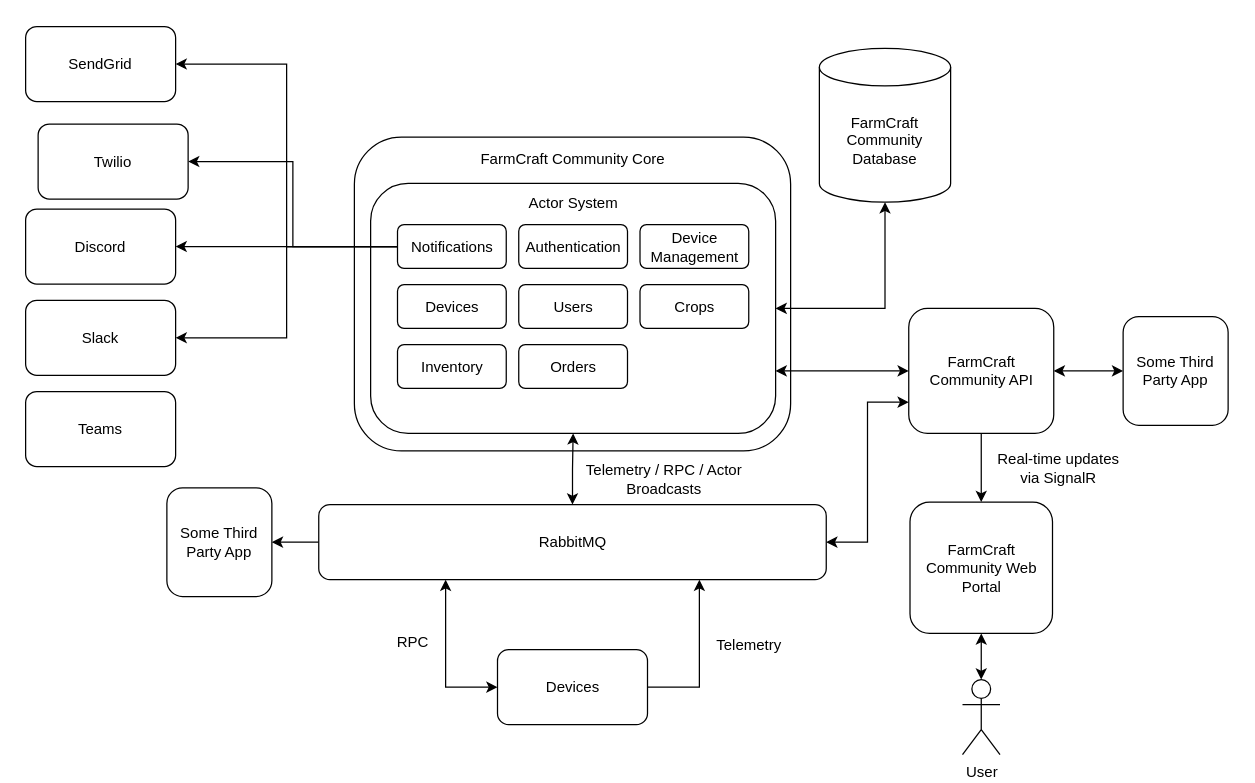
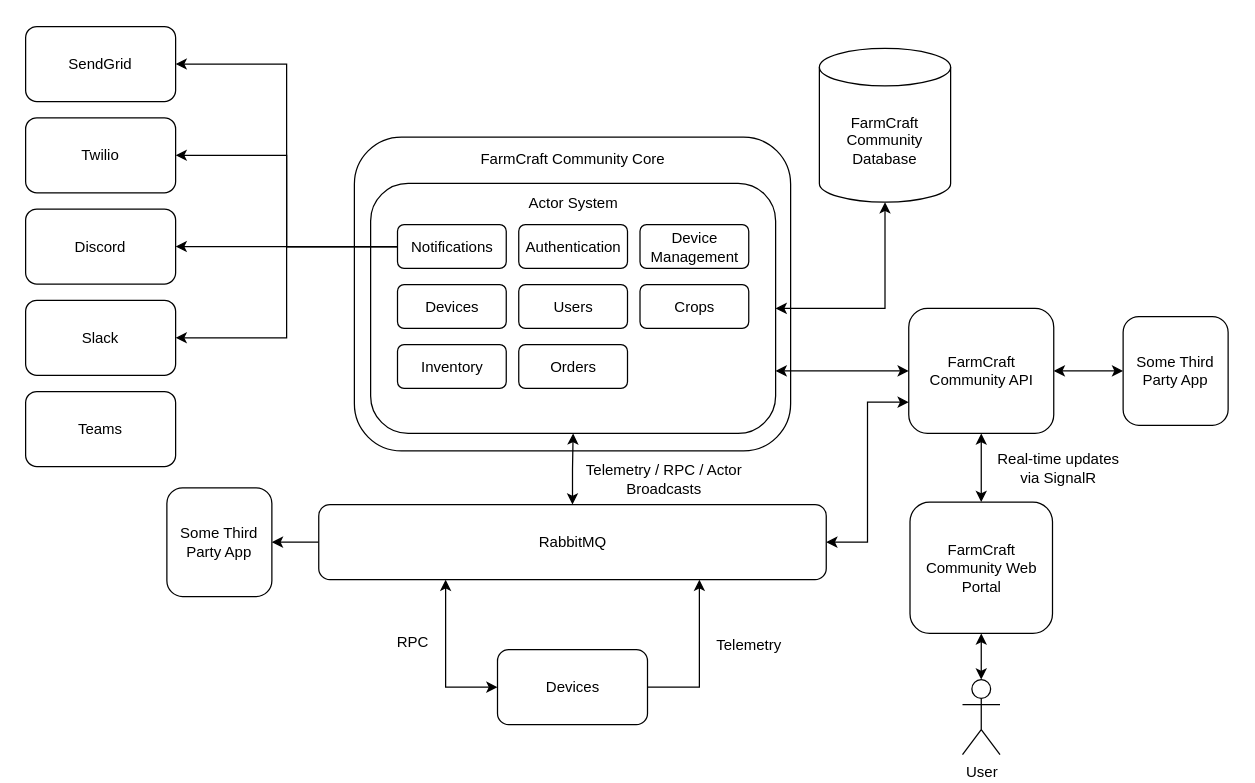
node "Twilio": moved (113, 161) -> (101, 155)
edge "FarmCraft Community API" -> "FarmCraft Community Web Portal": arrowhead none -> classic
